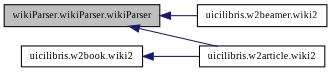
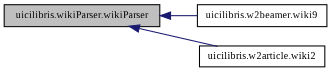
node "wikiParser.wikiParser.wikiParser": label "wikiParser.wikiParser.wikiParser" -> "uicilibris.wikiParser.wikiParser"
node "uicilibris.w2beamer.wiki2": label "uicilibris.w2beamer.wiki2" -> "uicilibris.w2beamer.wiki9"
node "uicilibris.w2book.wiki2": removed
